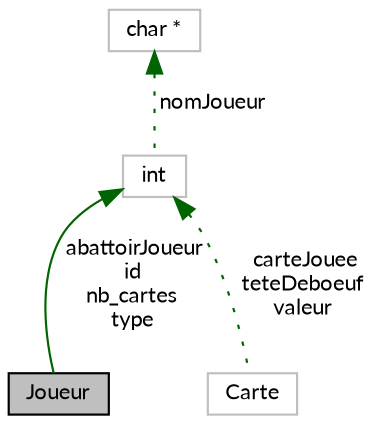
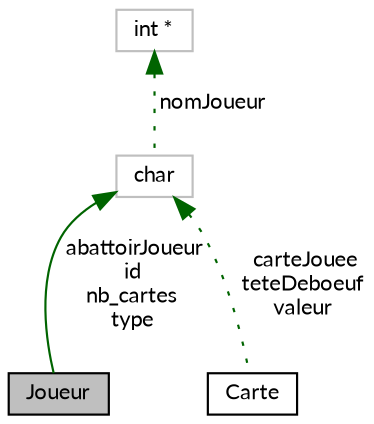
node "char *": label "char *" -> "int *"
node "int": label "int" -> "char"
node "Carte": color grey75 -> black
